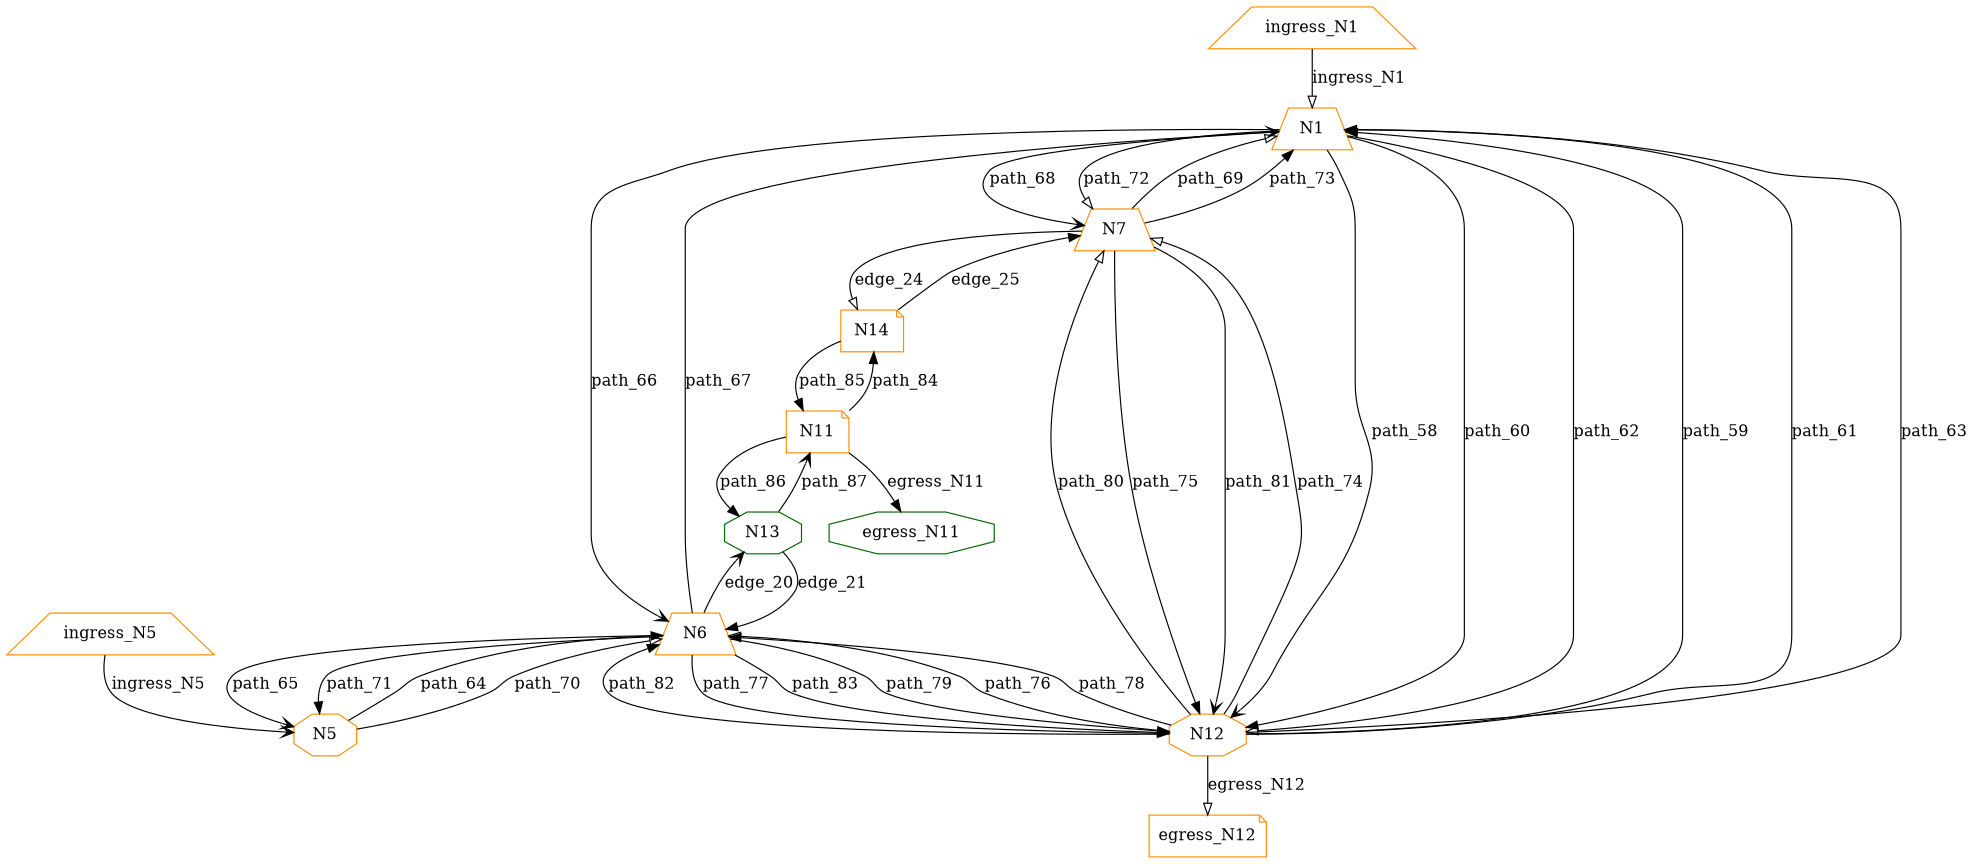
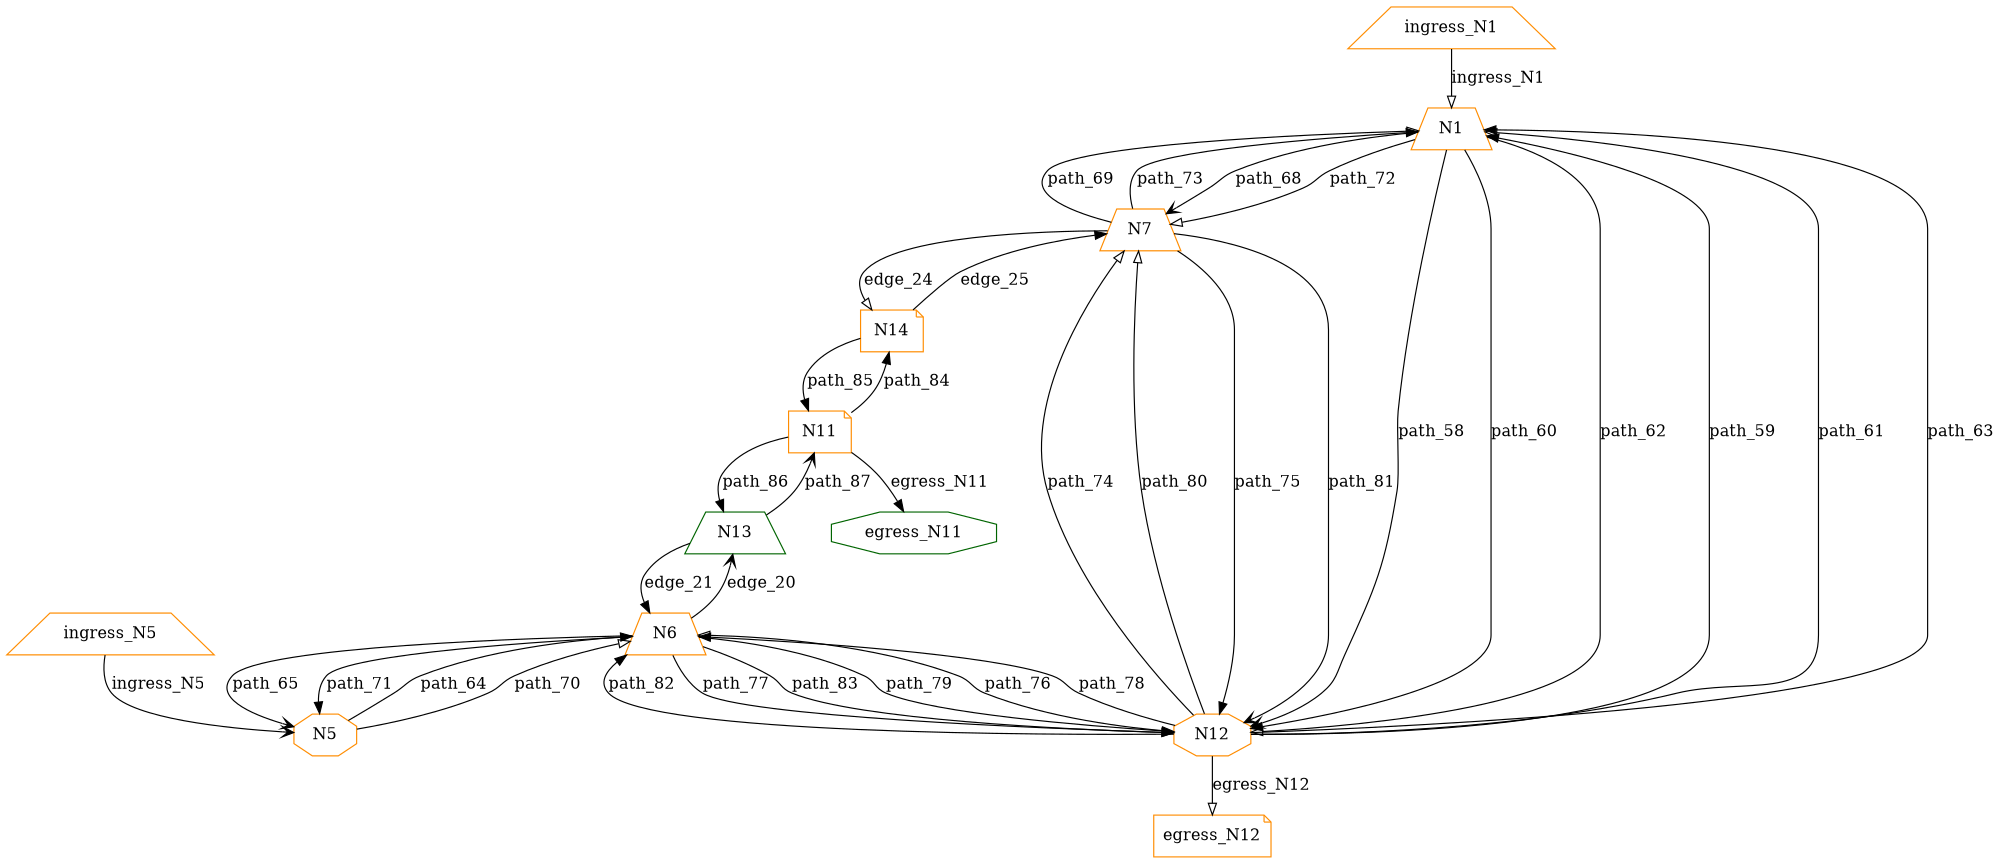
edge "N1" -> "N6": removed, label "path_66"
edge "N6" -> "N1": removed, label "path_67"
node "N13": shape octagon -> trapezium
